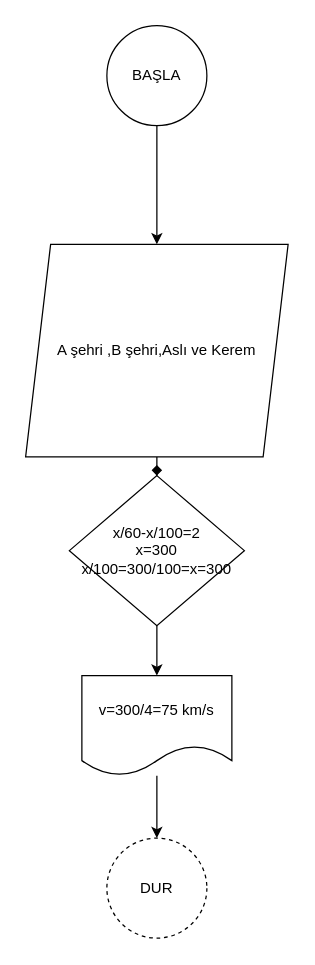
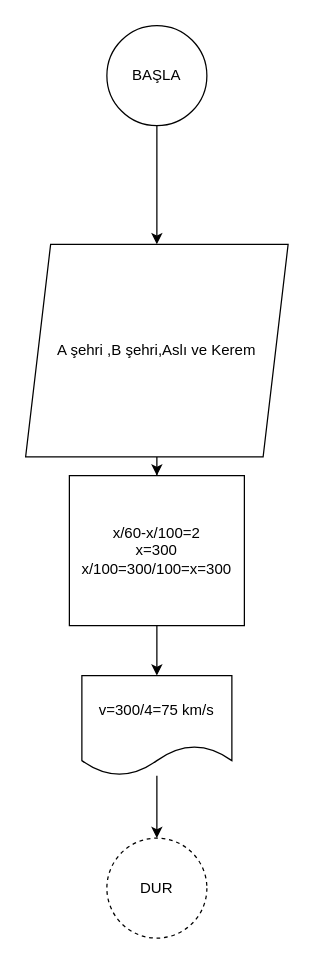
edge "A şehri ,B şehri,Aslı ve Kerem" -> "x/60-x/100=2 x=300 x/100=300/100=x=300": arrowhead diamond -> classic
node "x/60-x/100=2 x=300 x/100=300/100=x=300": shape diamond -> rectangle
